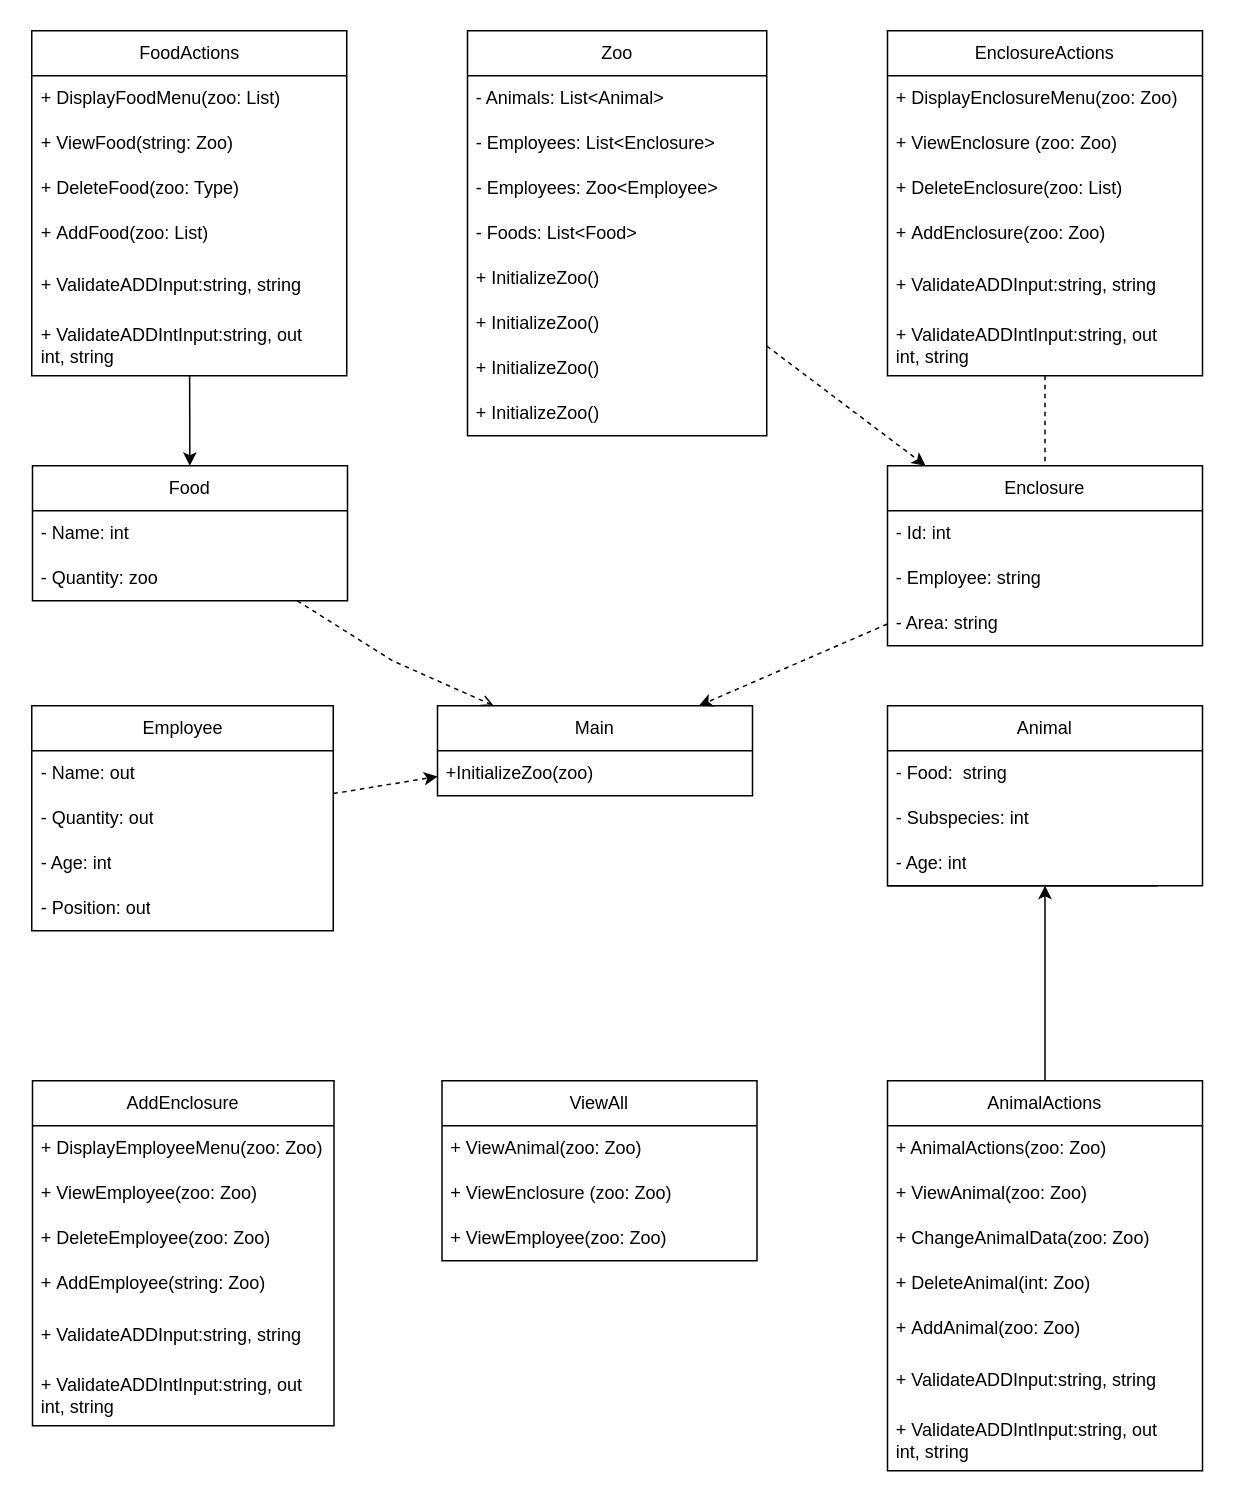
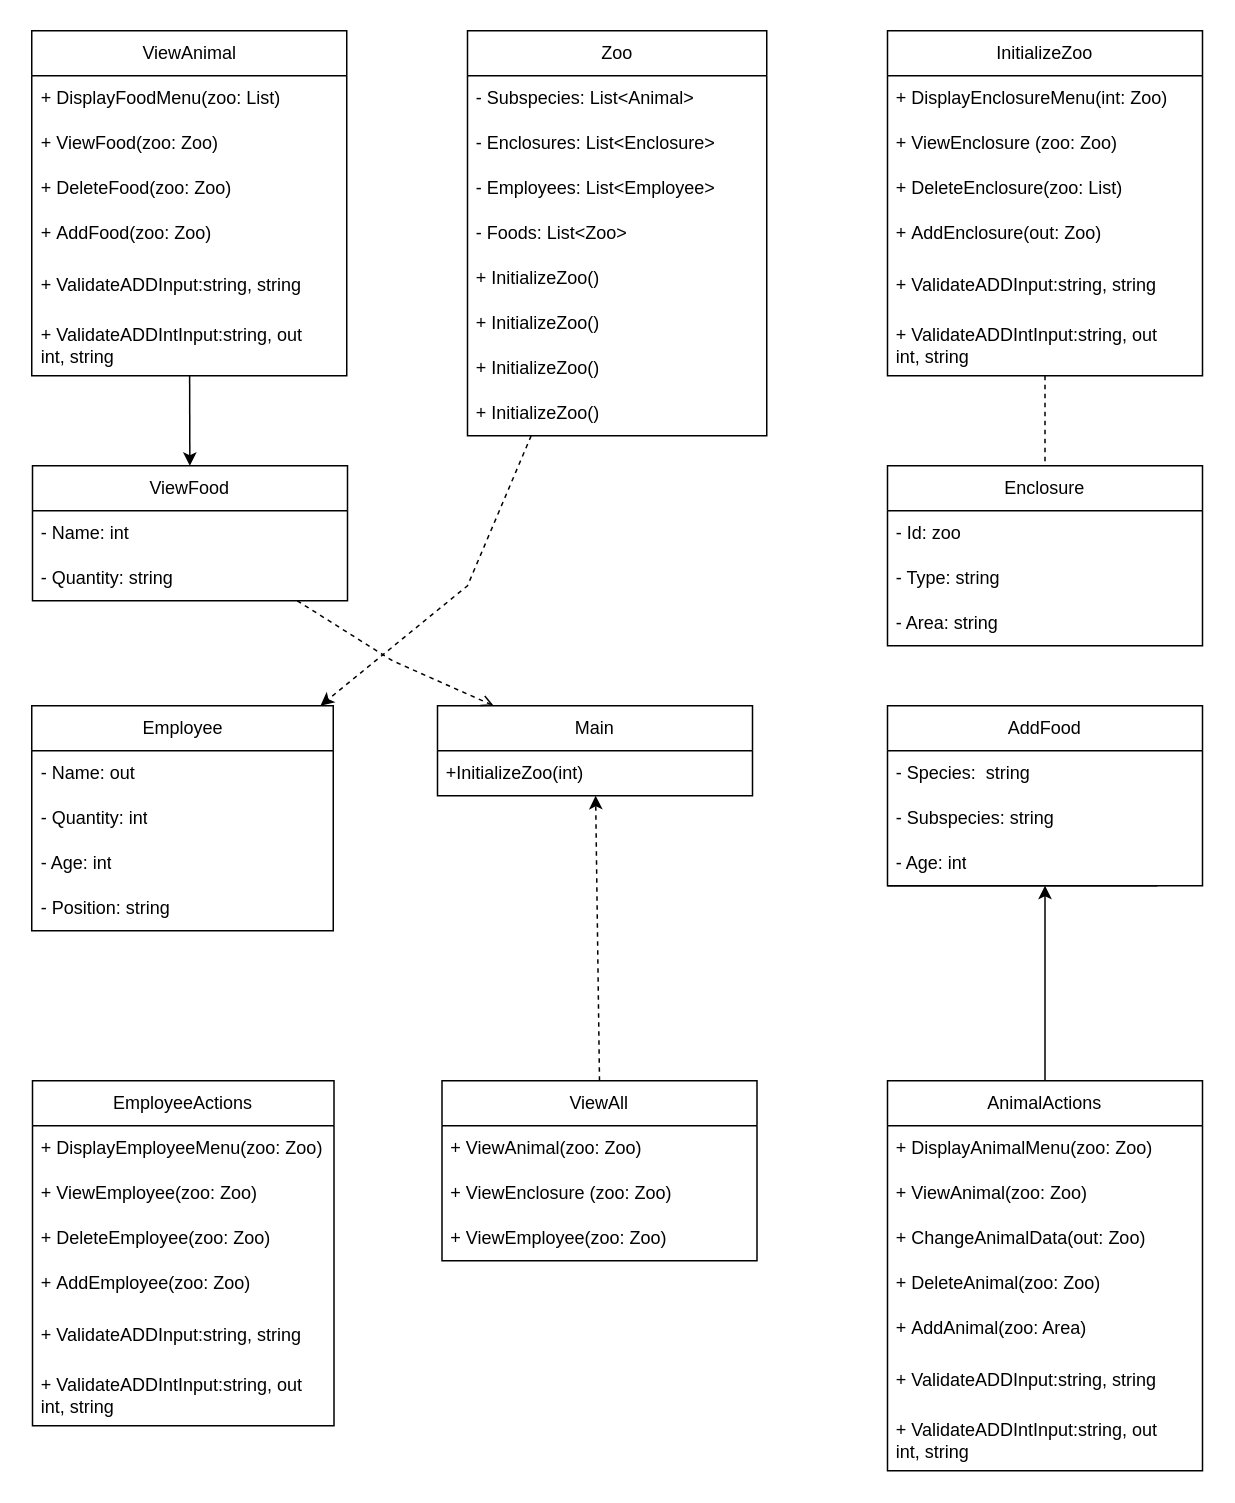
node "FoodActions": label "FoodActions" -> "ViewAnimal"
node "EnclosureActions": label "EnclosureActions" -> "InitializeZoo"
node "- Animals: List<Animal>": label "- Animals: List<Animal>" -> "- Subspecies: List<Animal>"
node "+ DisplayEnclosureMenu(zoo: Zoo)": label "+ DisplayEnclosureMenu(zoo: Zoo)" -> "+ DisplayEnclosureMenu(int: Zoo)"
node "+ ViewFood(string: Zoo)": label "+ ViewFood(string: Zoo)" -> "+ ViewFood(zoo: Zoo)"
node "- Employees: List<Enclosure>": label "- Employees: List<Enclosure>" -> "- Enclosures: List<Enclosure>"
node "+ DeleteFood(zoo: Type)": label "+ DeleteFood(zoo: Type)" -> "+ DeleteFood(zoo: Zoo)"
node "- Employees: Zoo<Employee>": label "- Employees: Zoo<Employee>" -> "- Employees: List<Employee>"
node "+ AddFood(zoo: List)": label "+ AddFood(zoo: List)" -> "+ AddFood(zoo: Zoo)"
node "- Foods: List<Food>": label "- Foods: List<Food>" -> "- Foods: List<Zoo>"
node "+ AddEnclosure(zoo: Zoo)": label "+ AddEnclosure(zoo: Zoo)" -> "+ AddEnclosure(out: Zoo)"
edge "Zoo" -> "Enclosure": removed
node "Food": label "Food" -> "ViewFood"
node "- Id: int": label "- Id: int" -> "- Id: zoo"
node "- Quantity: zoo": label "- Quantity: zoo" -> "- Quantity: string"
node "- Employee: string": label "- Employee: string" -> "- Type: string"
edge "Zoo" -> "Employee": added
edge "Enclosure" -> "Main": removed
node "Animal": label "Animal" -> "AddFood"
node "+InitializeZoo(zoo)": label "+InitializeZoo(zoo)" -> "+InitializeZoo(int)"
node "- Food: string": label "- Food: string" -> "- Species: string"
edge "Employee" -> "Main": removed
node "- Quantity: out": label "- Quantity: out" -> "- Quantity: int"
node "- Subspecies: int": label "- Subspecies: int" -> "- Subspecies: string"
node "- Position: out": label "- Position: out" -> "- Position: string"
edge "ViewAll" -> "Main": added
node "AddEnclosure": label "AddEnclosure" -> "EmployeeActions"
node "+ AnimalActions(zoo: Zoo)": label "+ AnimalActions(zoo: Zoo)" -> "+ DisplayAnimalMenu(zoo: Zoo)"
node "+ ChangeAnimalData(zoo: Zoo)": label "+ ChangeAnimalData(zoo: Zoo)" -> "+ ChangeAnimalData(out: Zoo)"
node "+ AddEmployee(string: Zoo)": label "+ AddEmployee(string: Zoo)" -> "+ AddEmployee(zoo: Zoo)"
node "+ DeleteAnimal(int: Zoo)": label "+ DeleteAnimal(int: Zoo)" -> "+ DeleteAnimal(zoo: Zoo)"
node "+ AddAnimal(zoo: Zoo)": label "+ AddAnimal(zoo: Zoo)" -> "+ AddAnimal(zoo: Area)"
